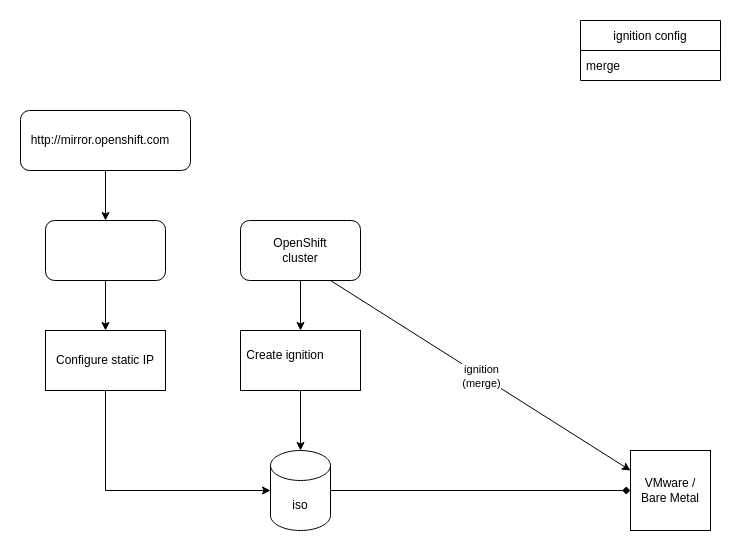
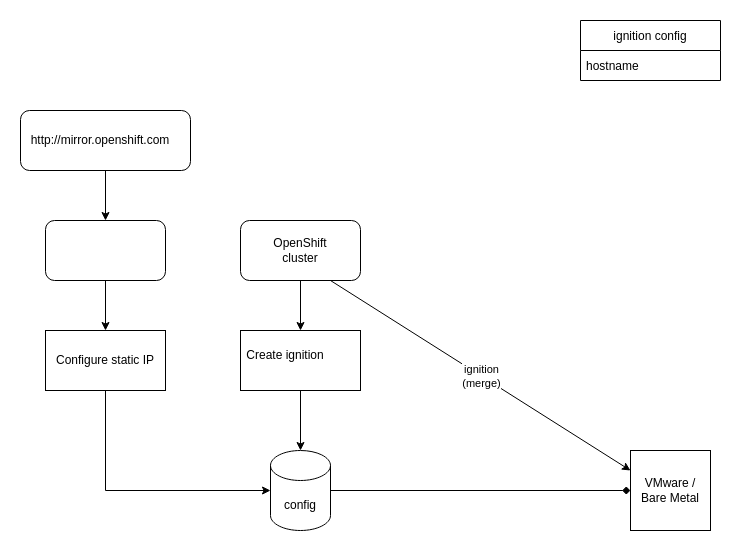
node "merge": label "merge" -> "hostname"
node "iso": label "iso" -> "config"
